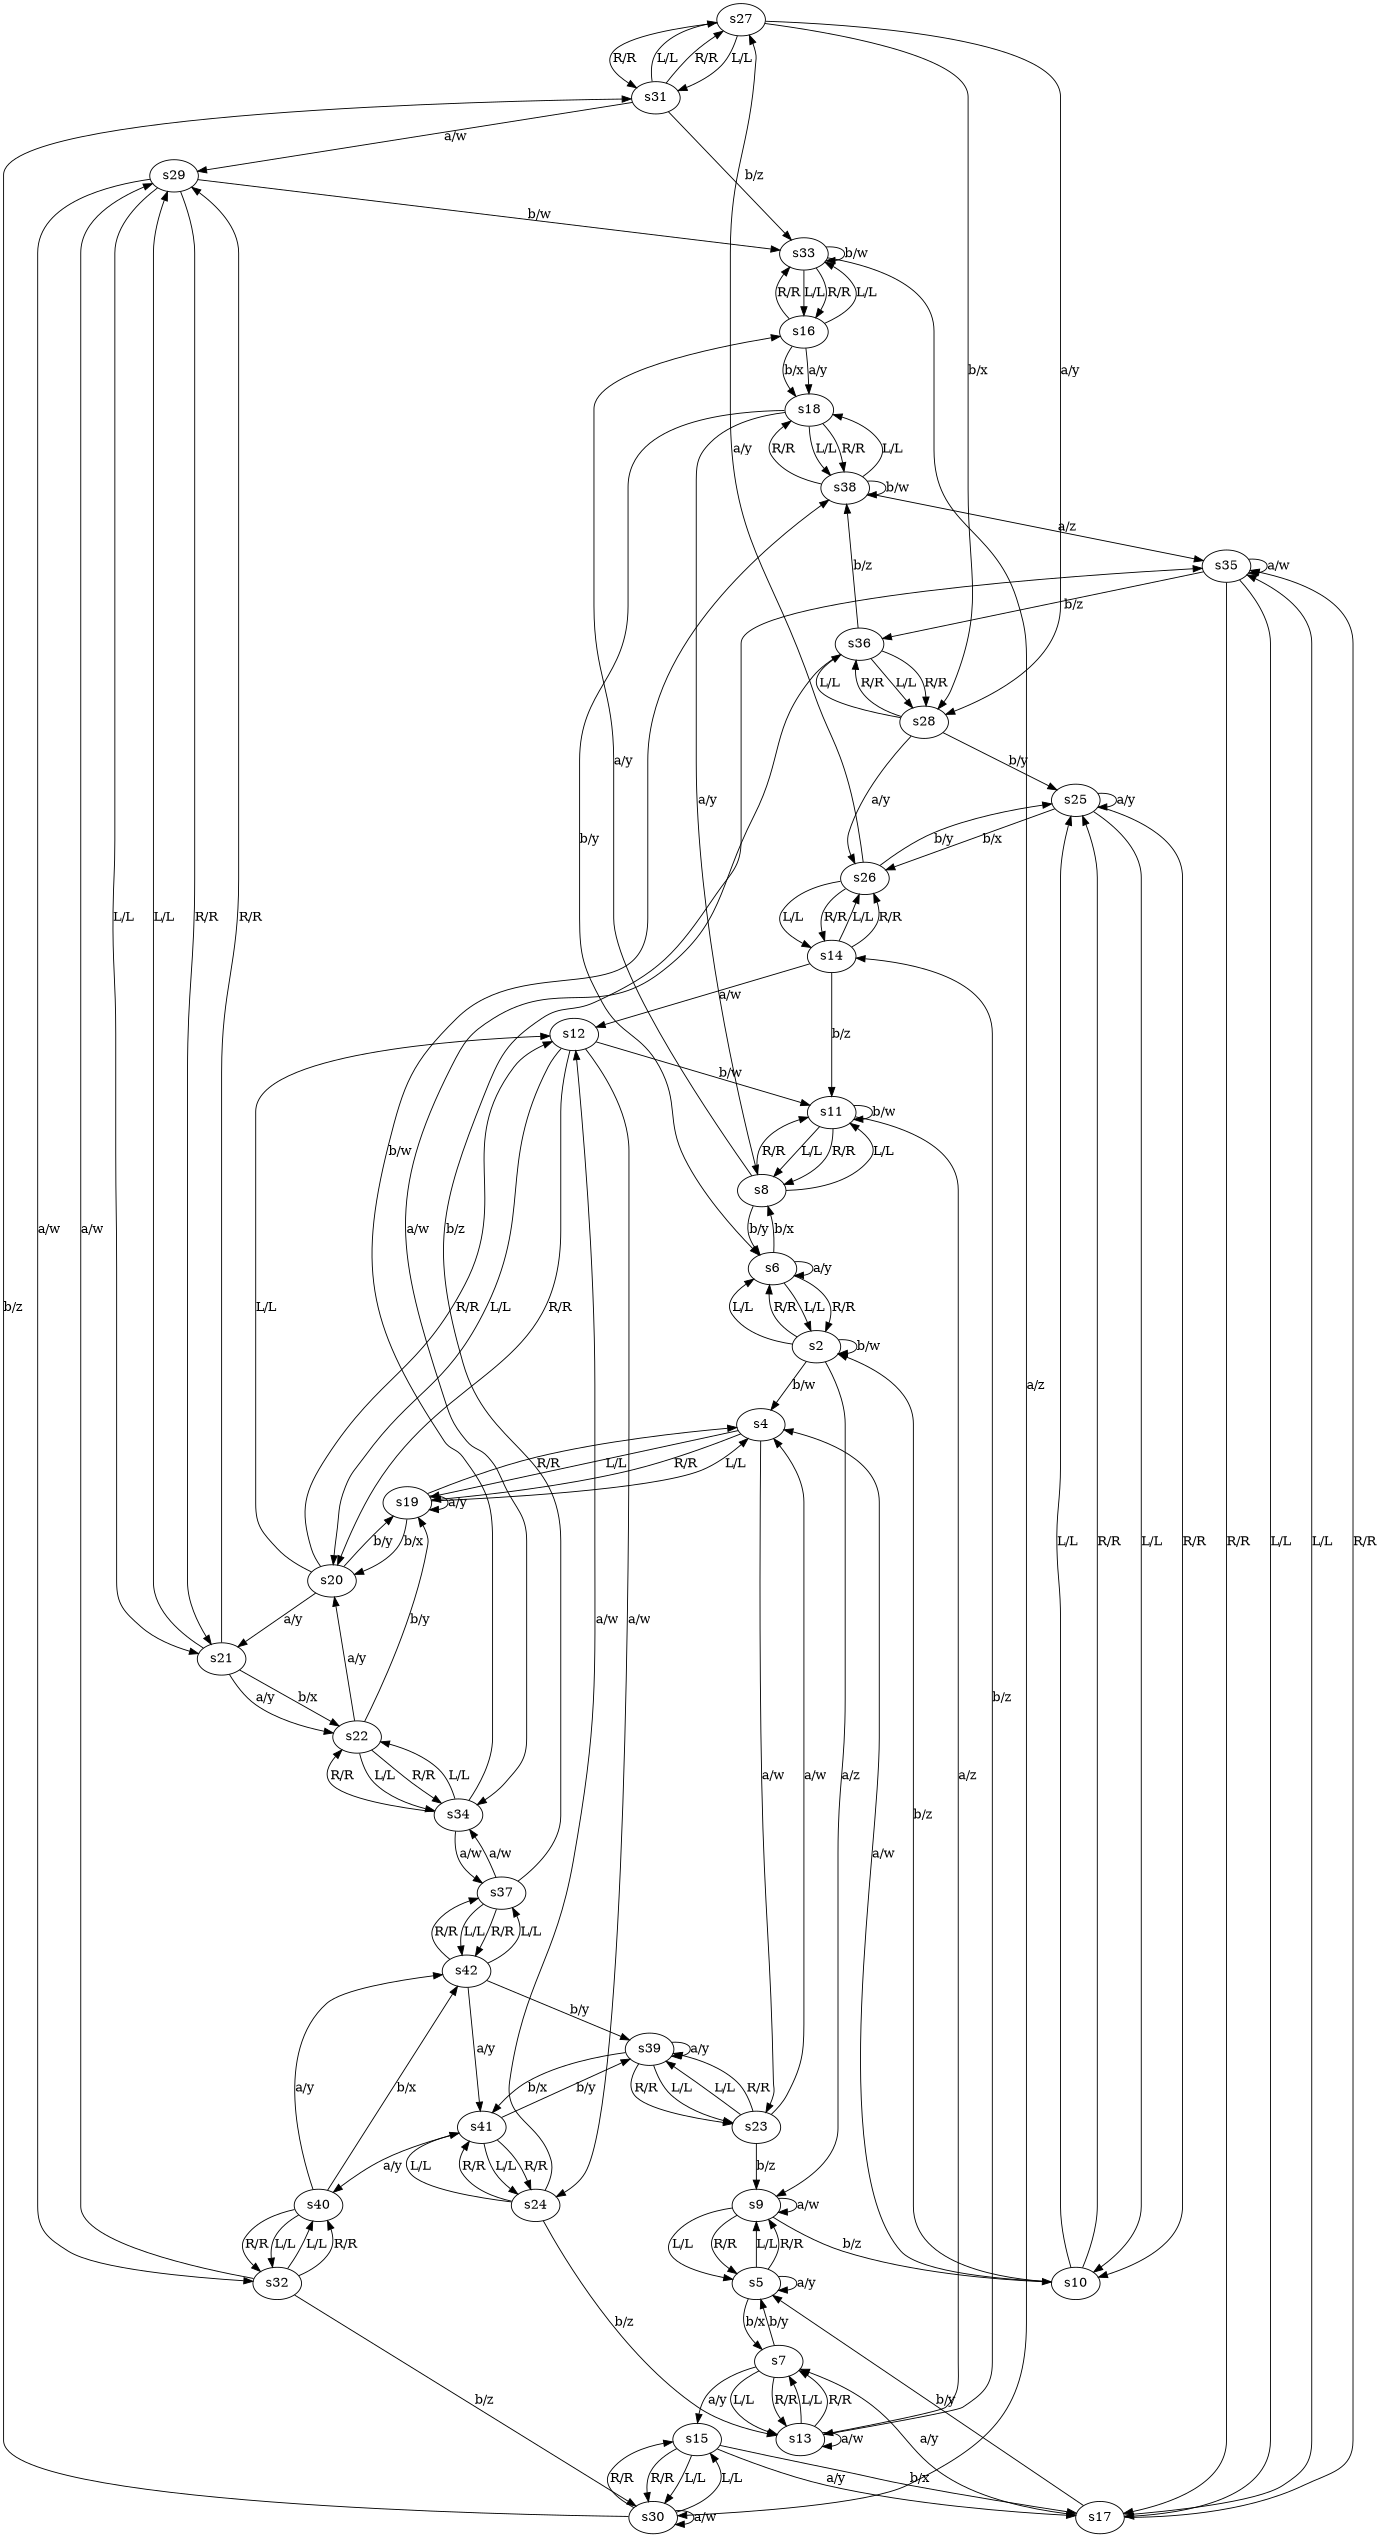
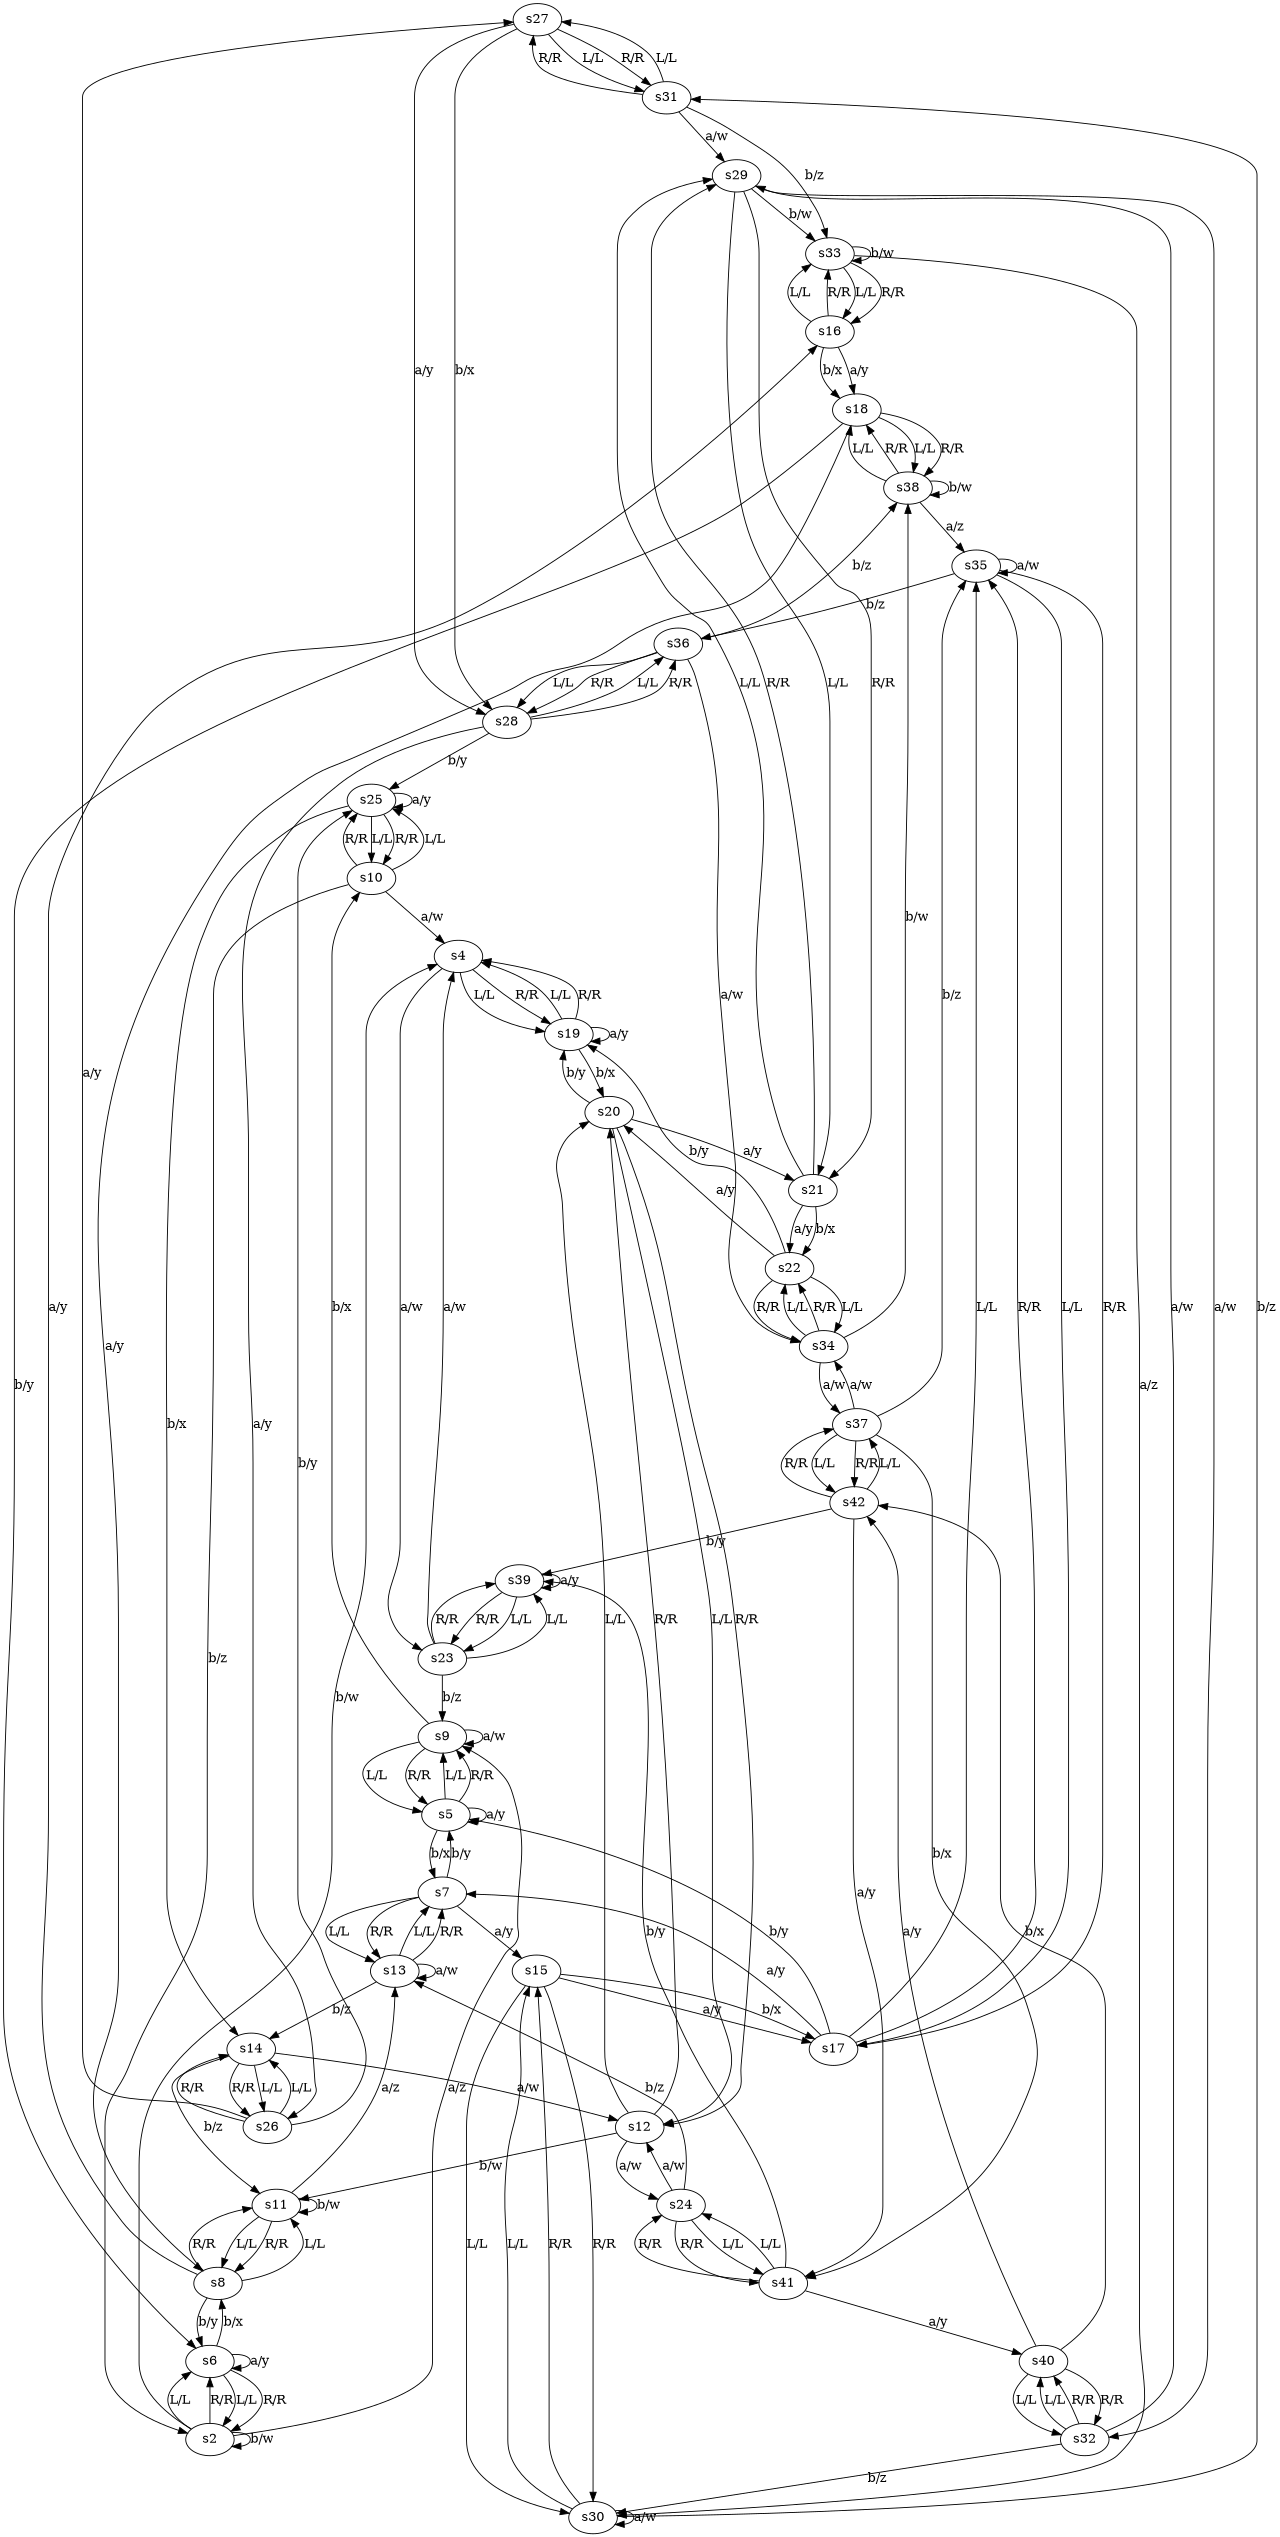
edge "s25" -> "s26": now "s25" -> "s14"
edge "s39" -> "s41": now "s37" -> "s41"
edge "s9" -> "s10": label "b/z" -> "b/x"
